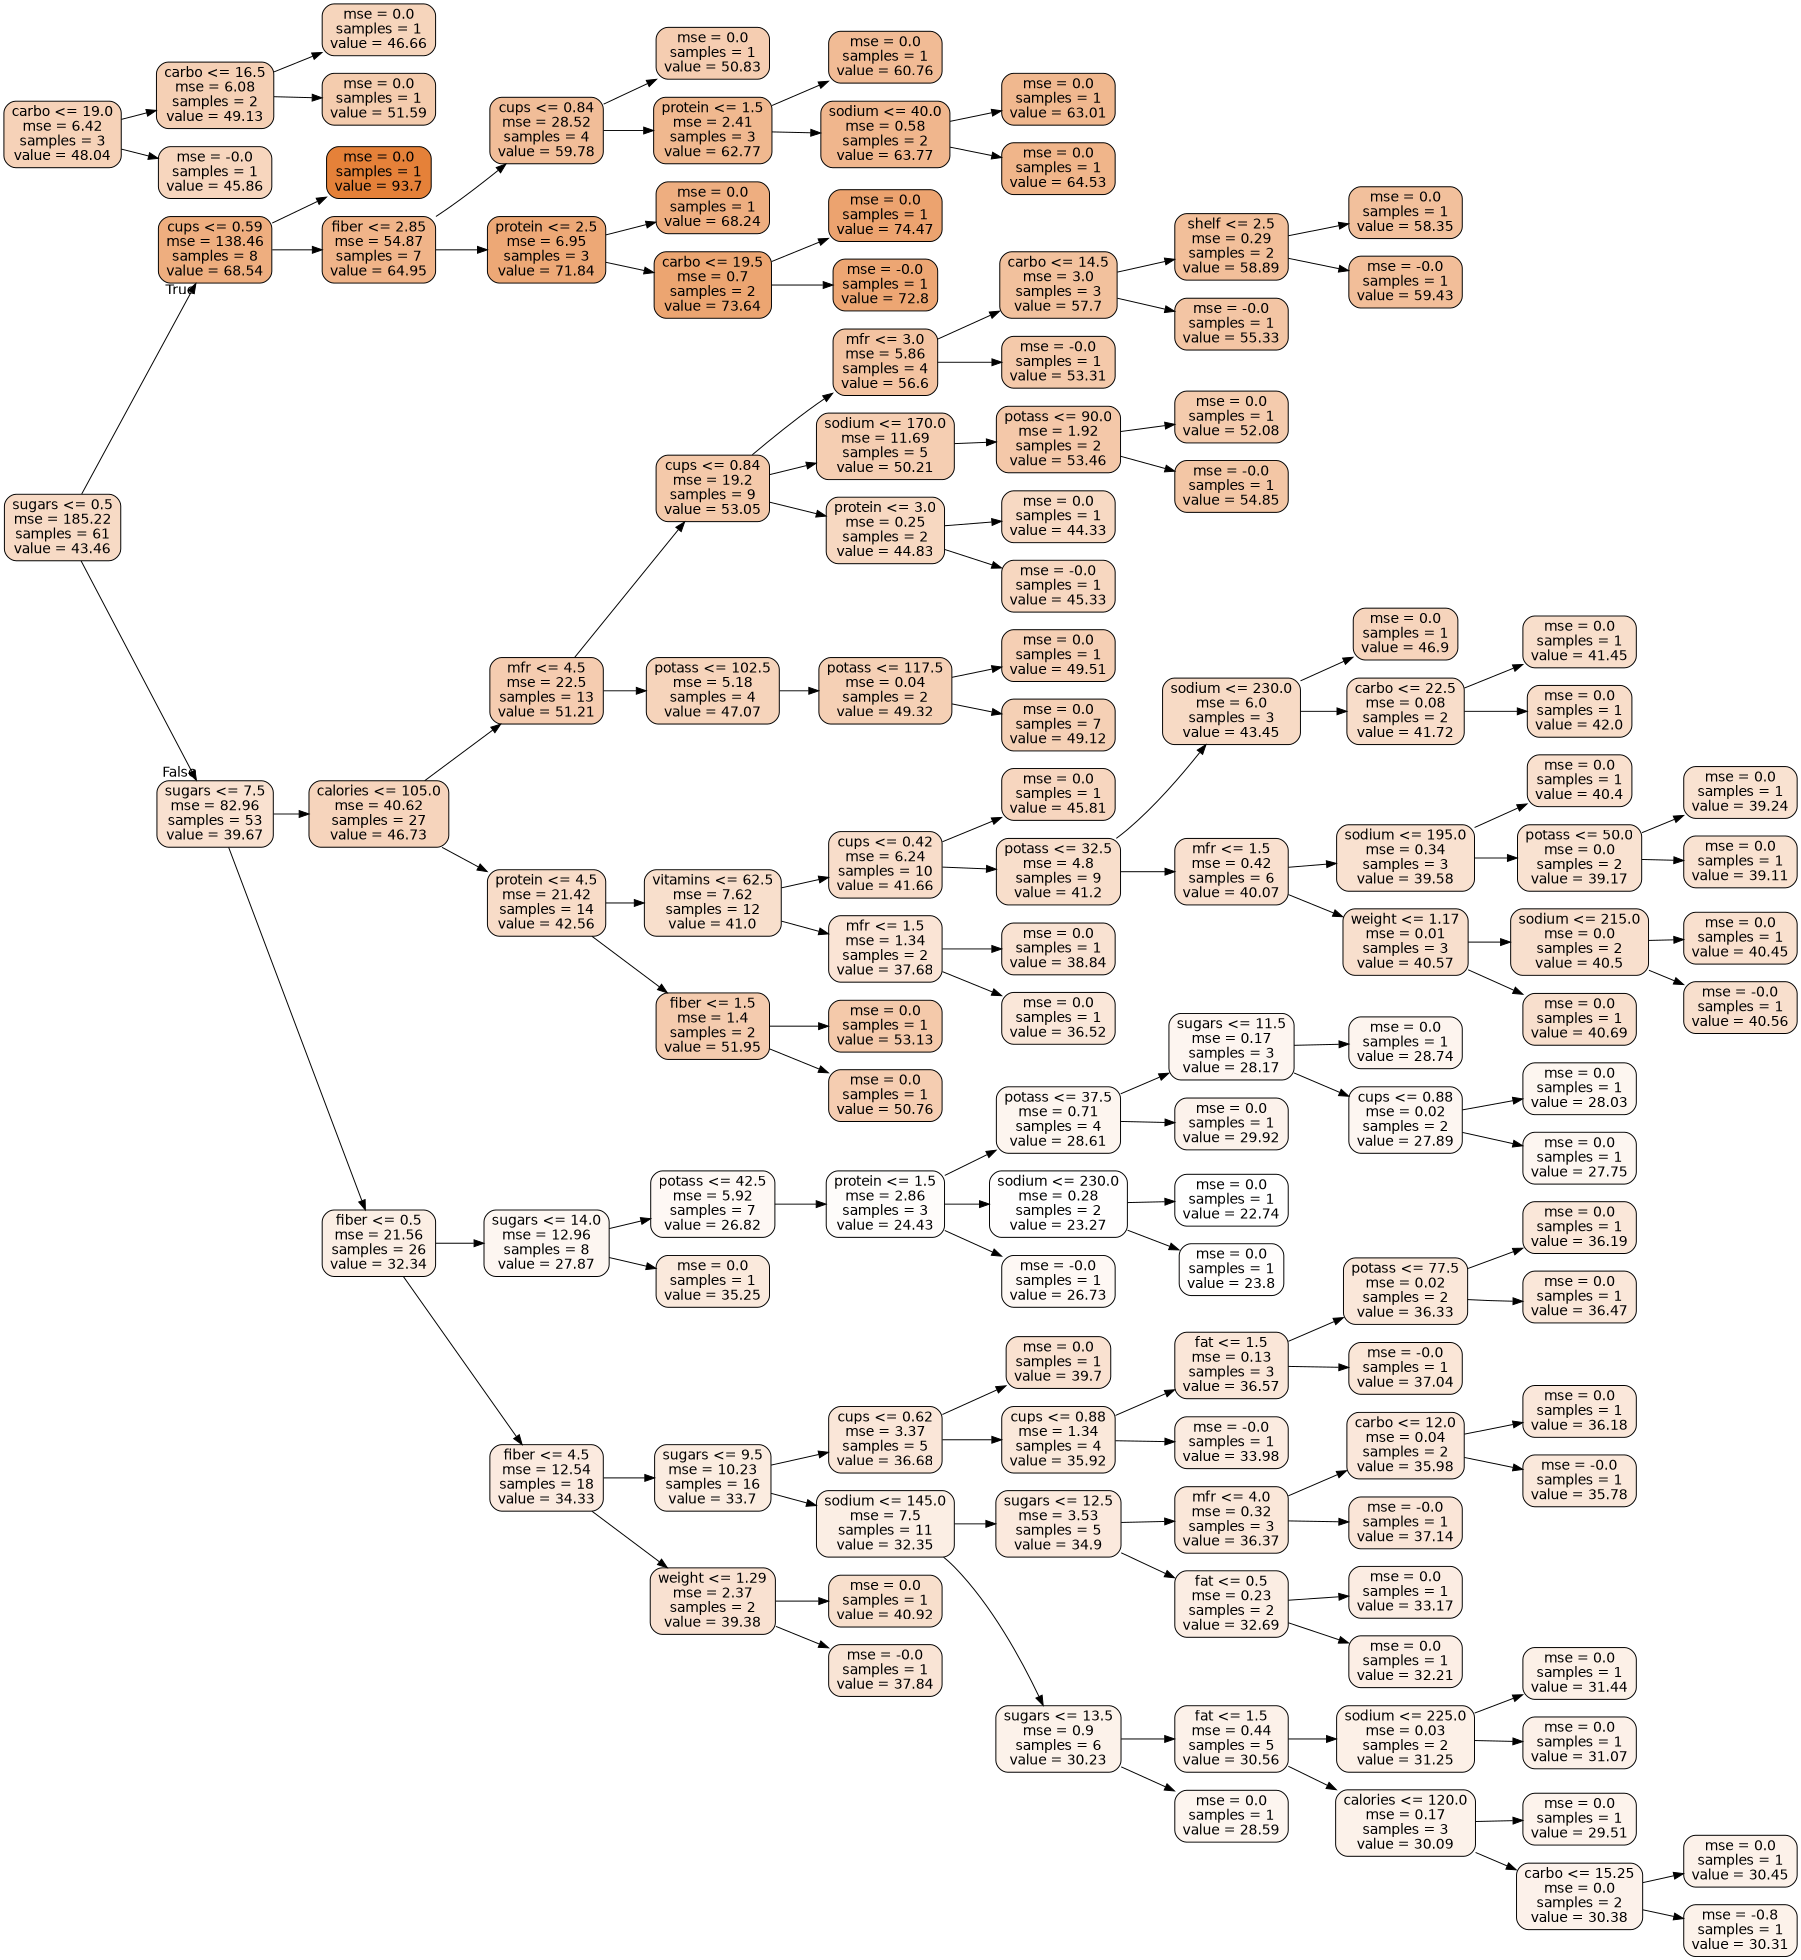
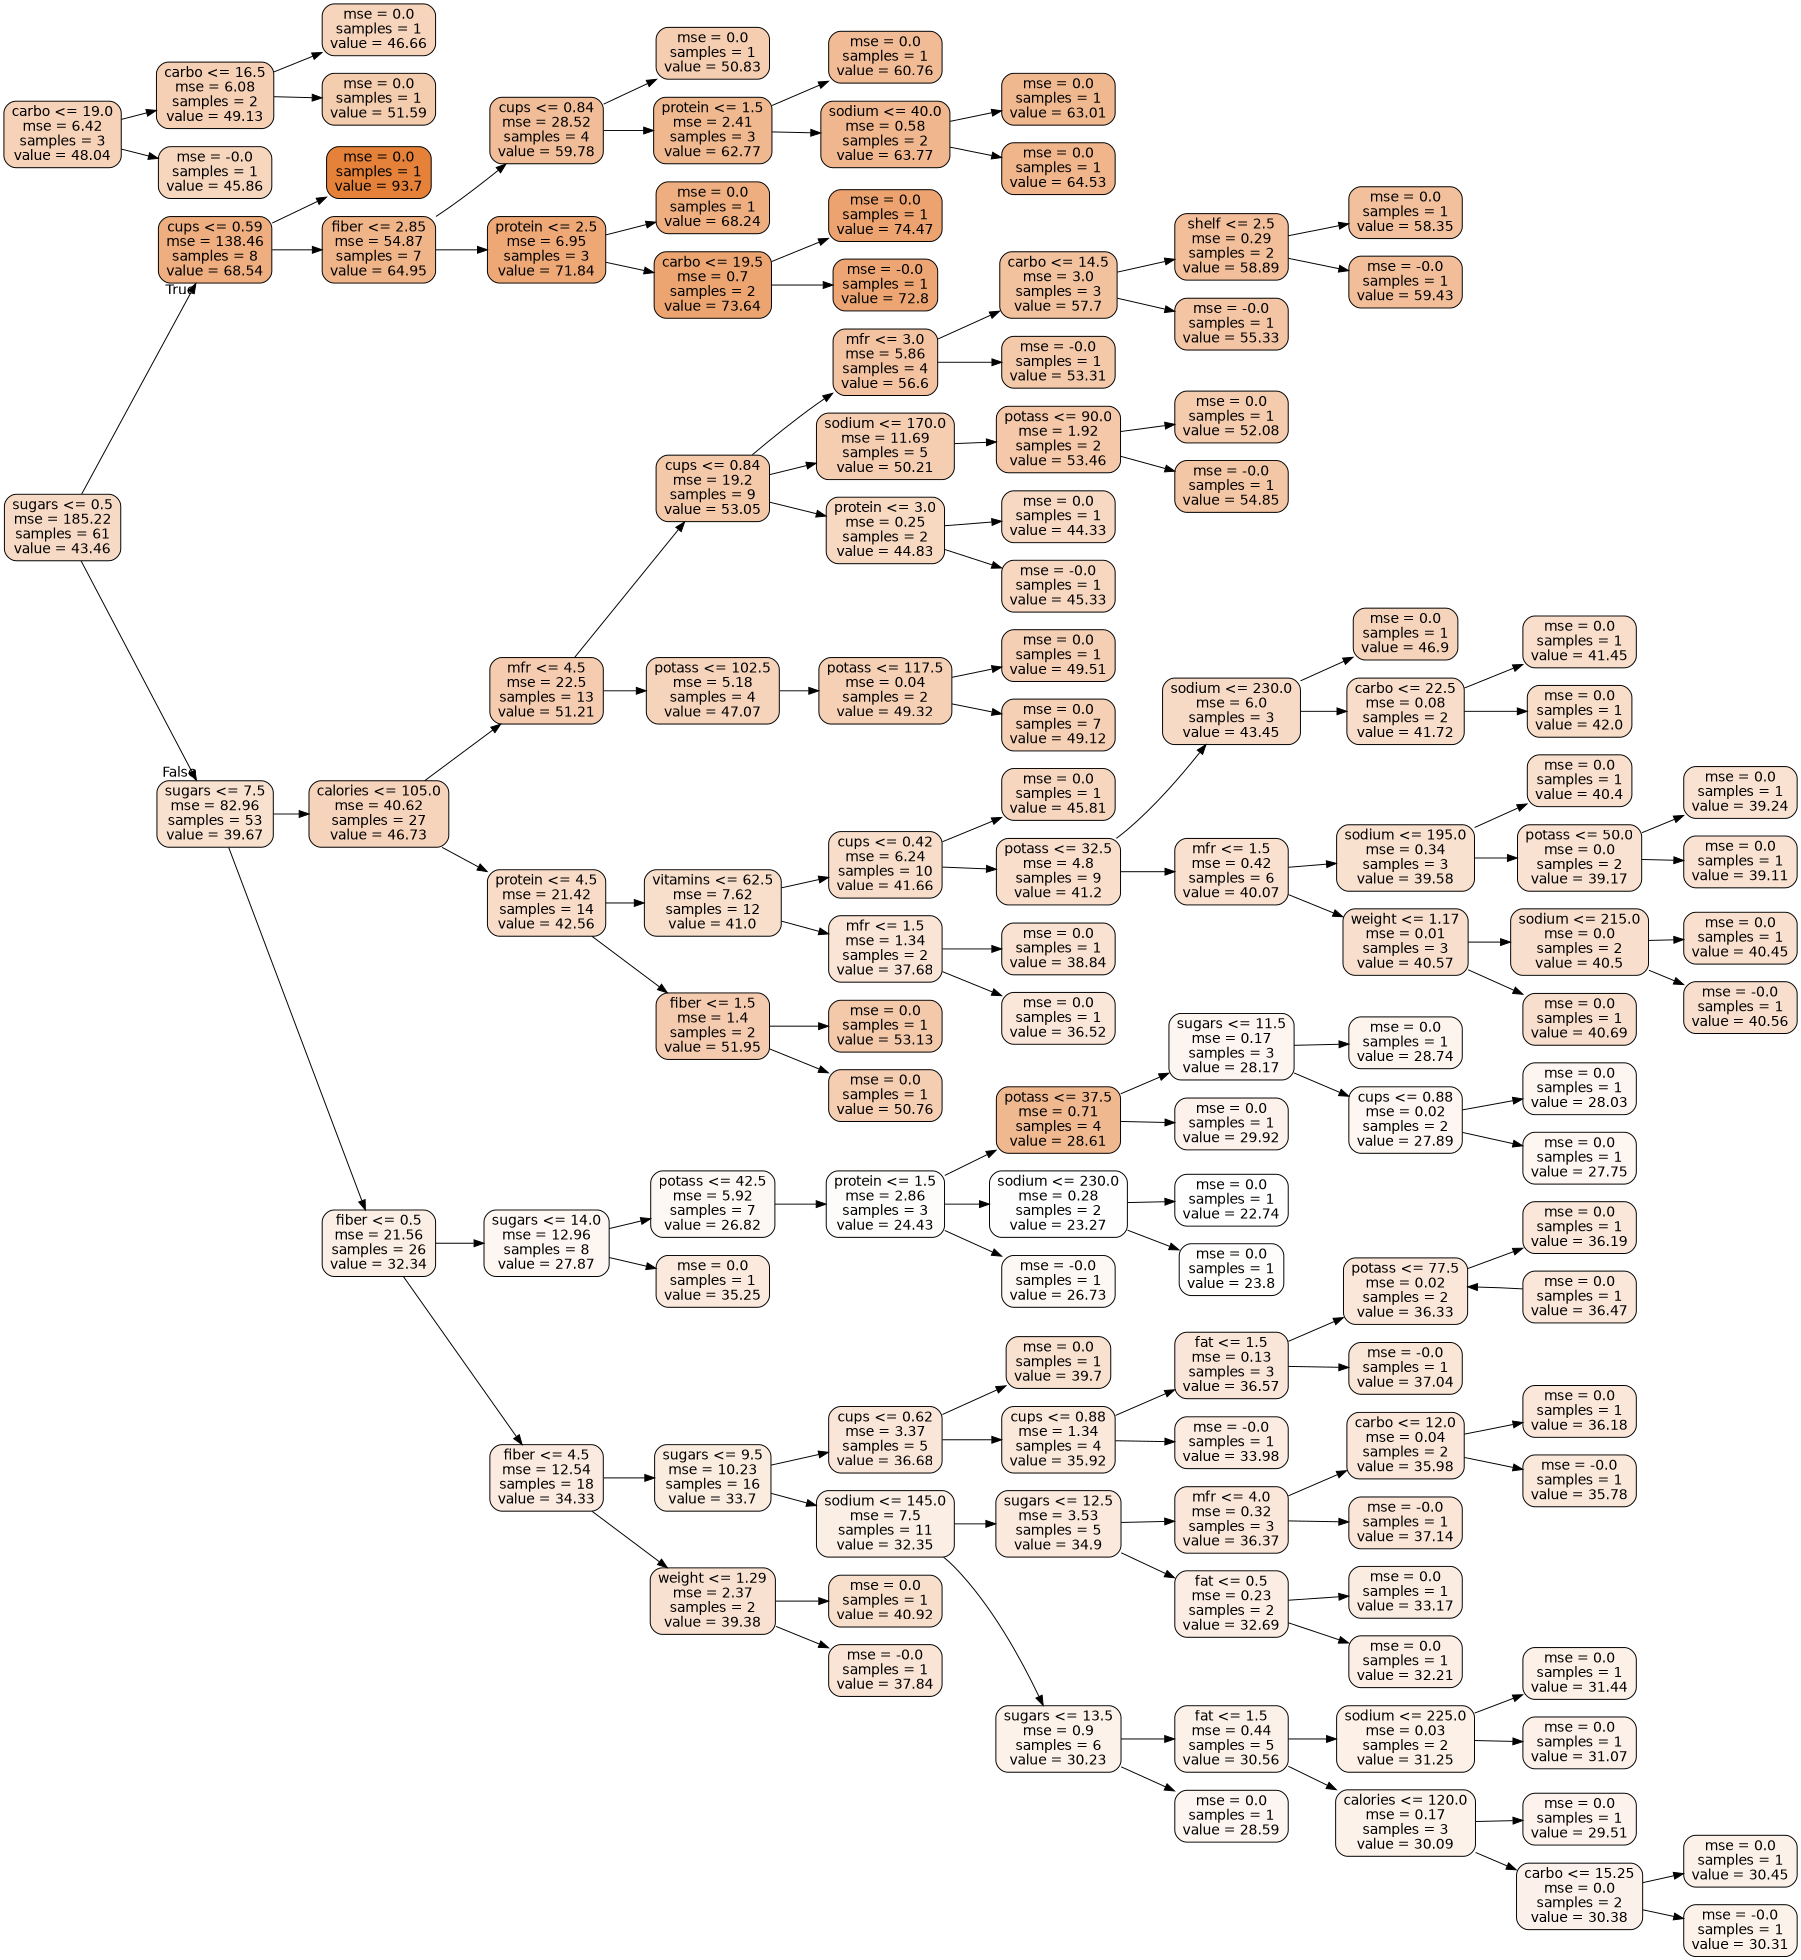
node "potass <= 37.5 mse = 0.71 samples = 4 value = 28.61": fillcolor #fdf5ef -> #f0b88f
edge "potass <= 77.5 mse = 0.02 samples = 2 value = 36.33" -> "mse = 0.0 samples = 1 value = 36.47": reversed
node "mse = -0.8 samples = 1 value = 30.31": label "mse = -0.8 samples = 1 value = 30.31" -> "mse = -0.0 samples = 1 value = 30.31"
